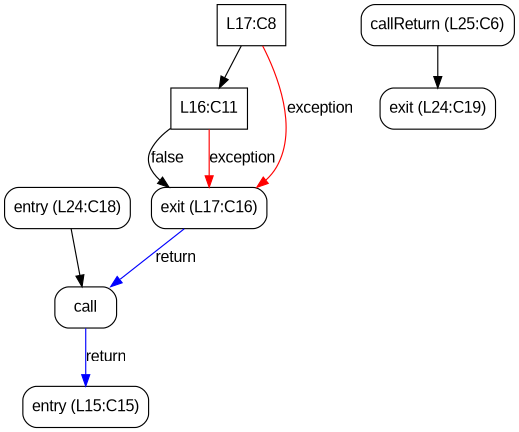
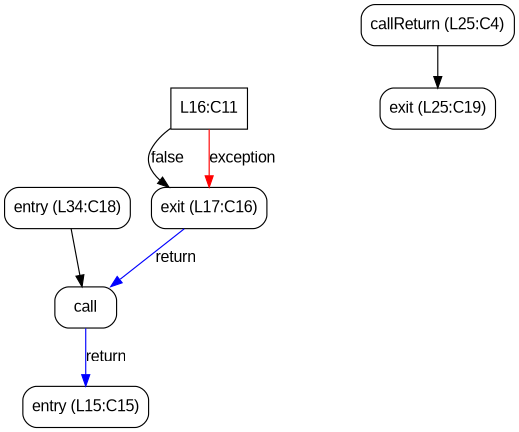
node "L17:C8": removed
node "callReturn (L25:C6)": label "callReturn (L25:C6)" -> "callReturn (L25:C4)"
node "exit (L24:C19)": label "exit (L24:C19)" -> "exit (L25:C19)"
node "entry (L24:C18)": label "entry (L24:C18)" -> "entry (L34:C18)"
